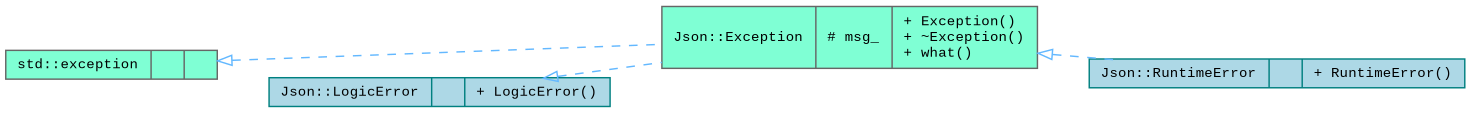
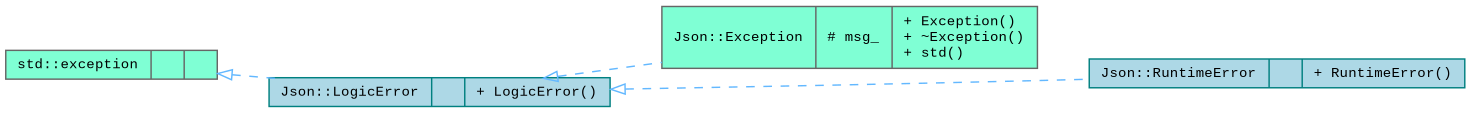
edge "Json::Exception" -> "std::exception": now "Json::LogicError" -> "std::exception"
node "Json::Exception": text "+ what()" -> "+ std()"
edge "Json::RuntimeError" -> "Json::Exception": now "Json::RuntimeError" -> "Json::LogicError"
